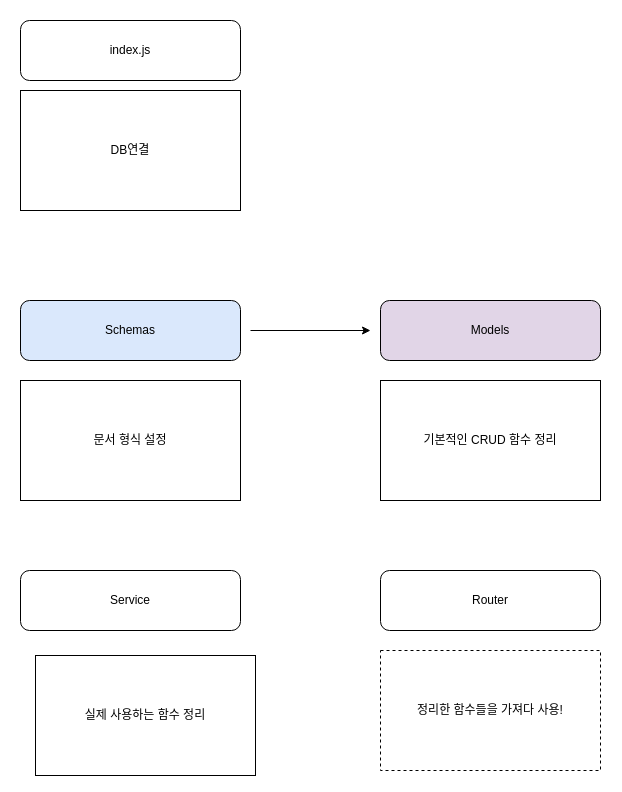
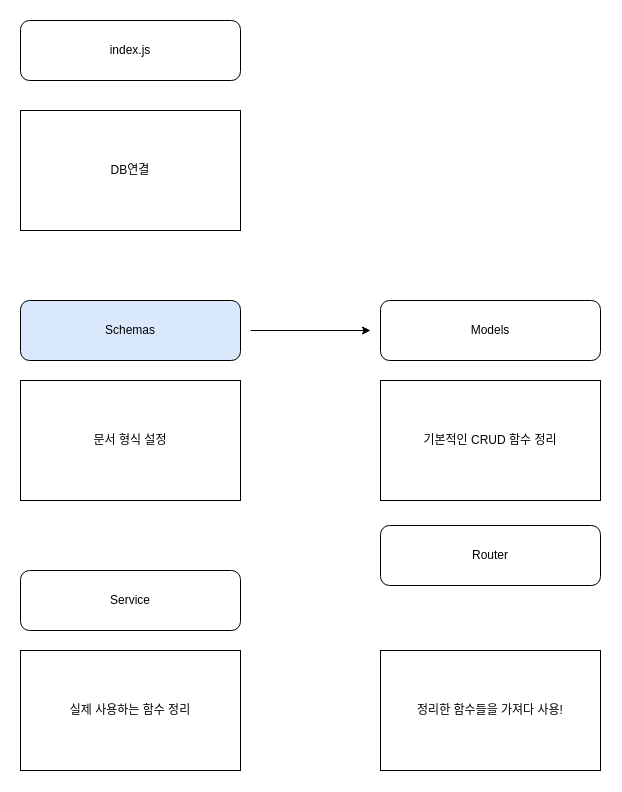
node "DB연결": moved (131, 151) -> (131, 171)
node "Models": fillcolor #e1d5e7 -> #ffffff
node "Router": moved (491, 601) -> (491, 556)
node "정리한 함수들을 가져다 사용!": style dashed -> solid
node "실제 사용하는 함수 정리": moved (146, 716) -> (131, 711)
